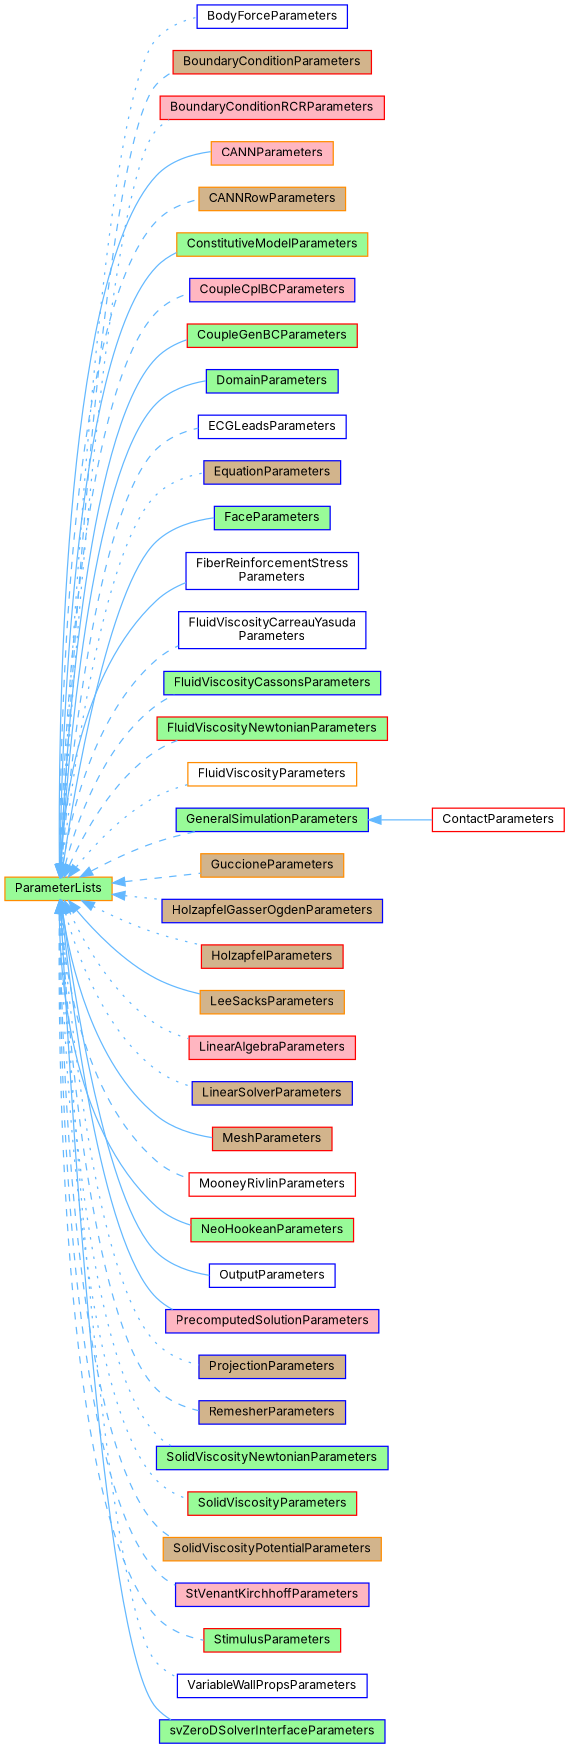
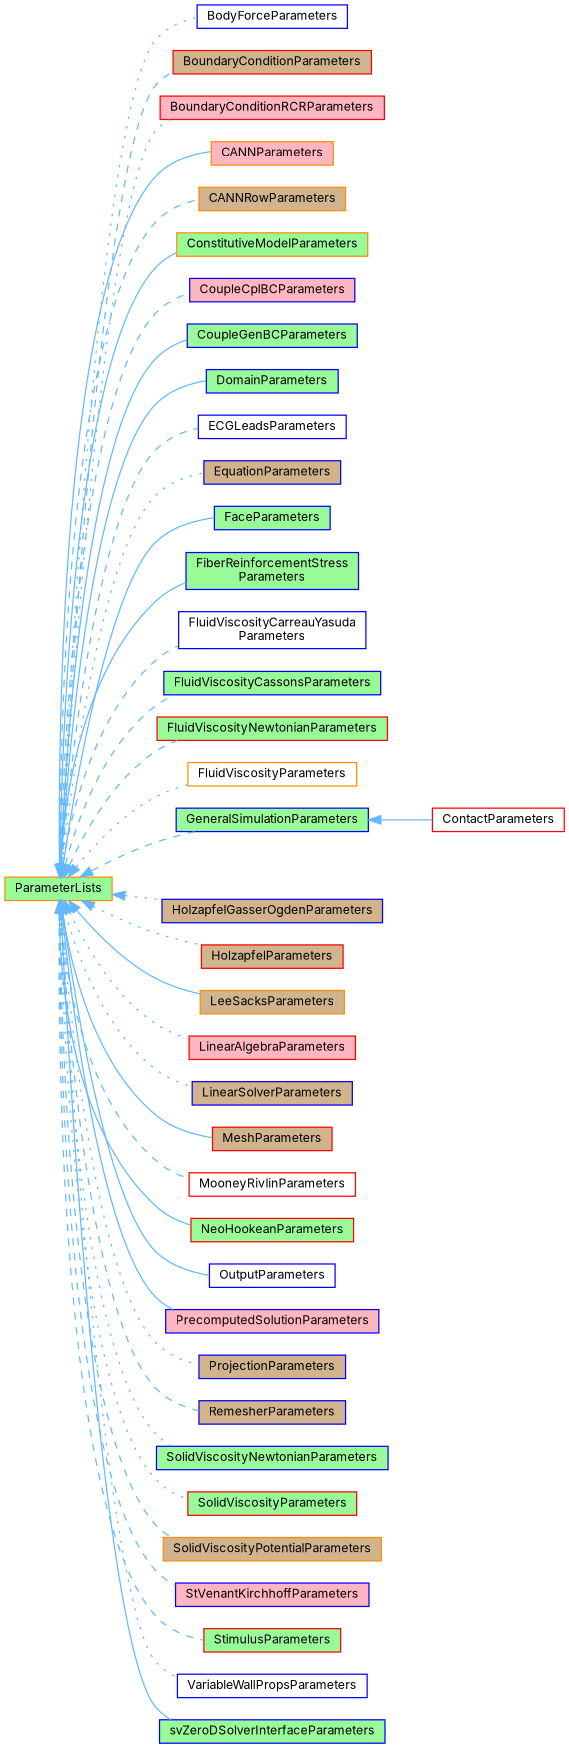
node "CoupleGenBCParameters": color red -> blue
node "FiberReinforcementStress Parameters": fillcolor white -> palegreen
node "GuccioneParameters": removed
